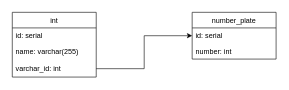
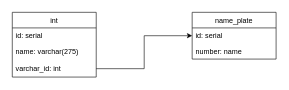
node "number_plate": label "number_plate" -> "name_plate"
node "name: varchar(255)": label "name: varchar(255)" -> "name: varchar(275)"
node "number: int": label "number: int" -> "number: name"
